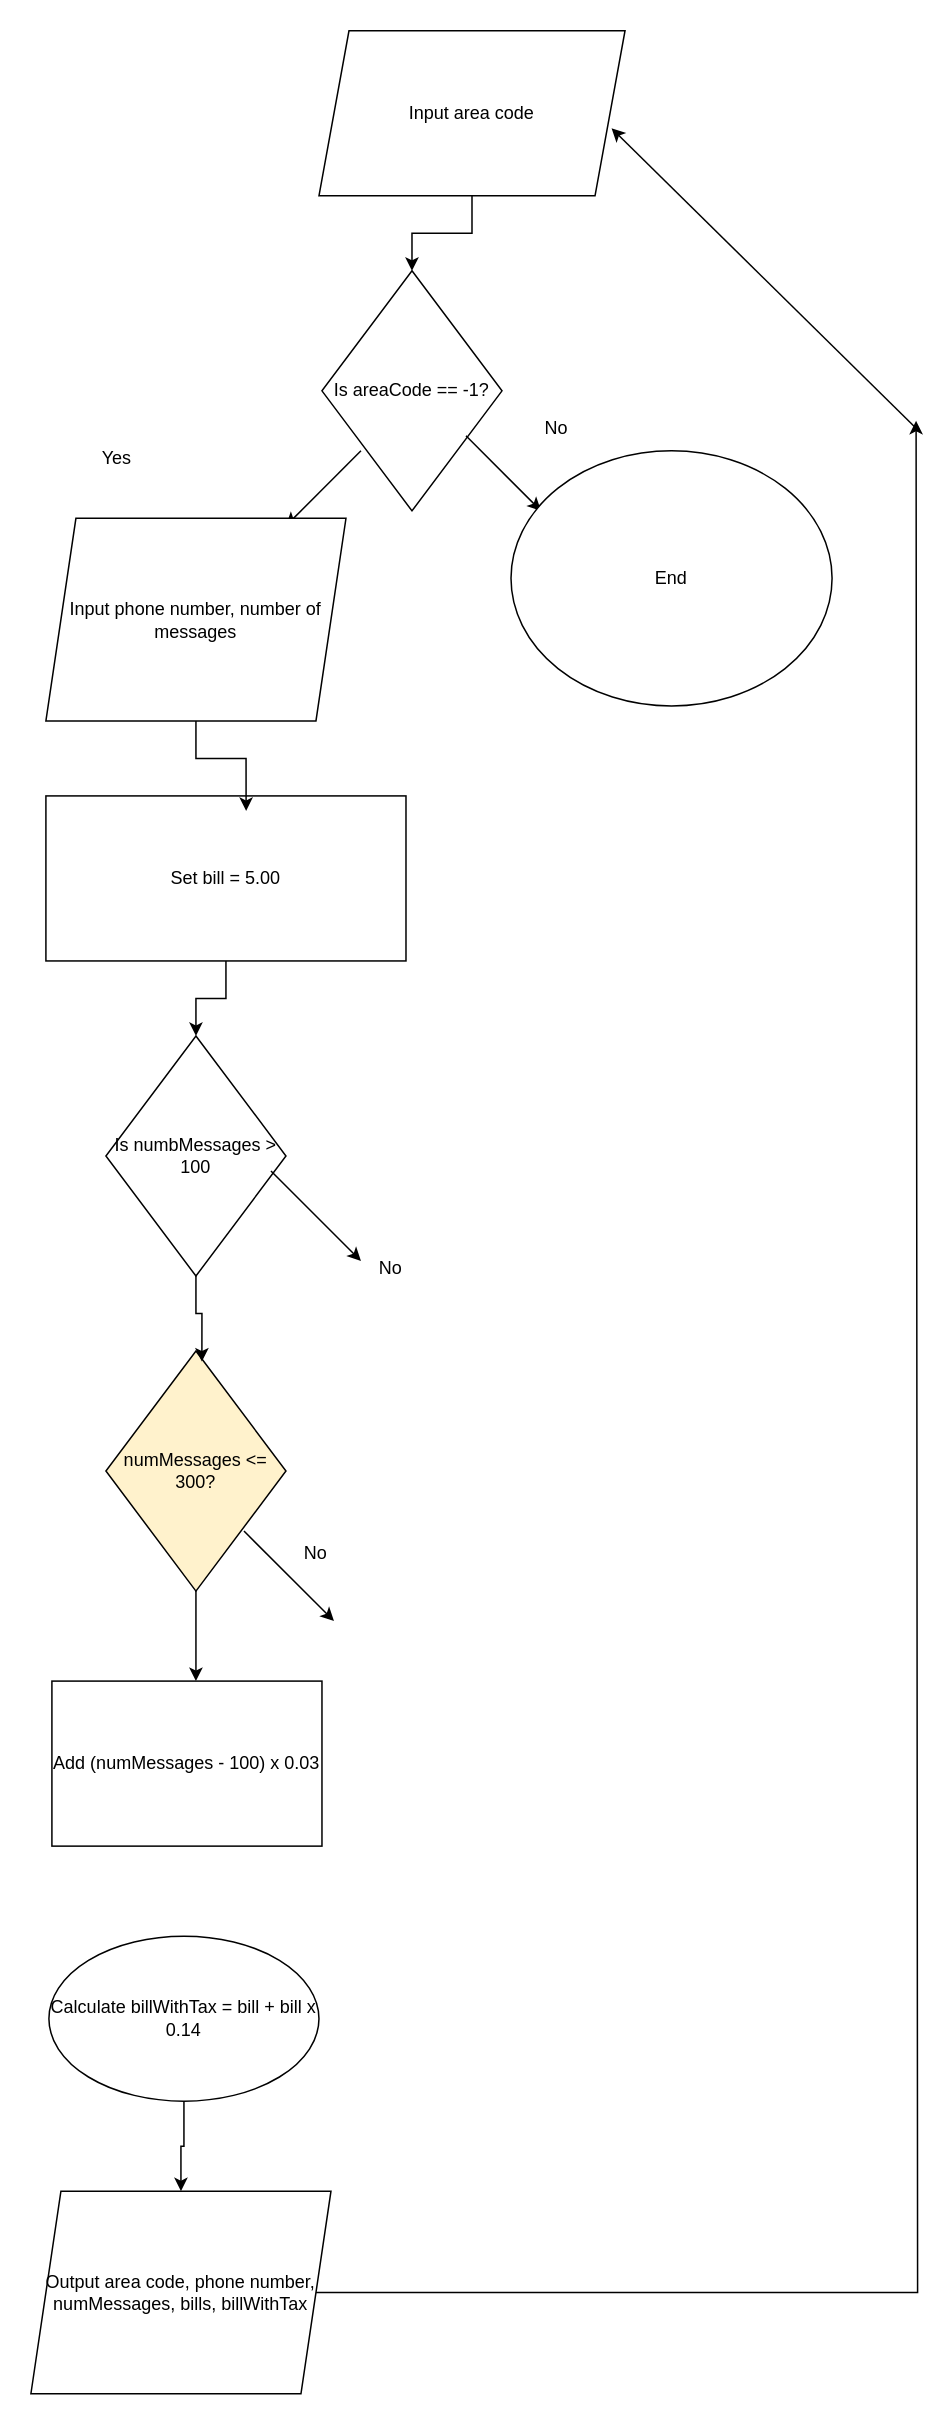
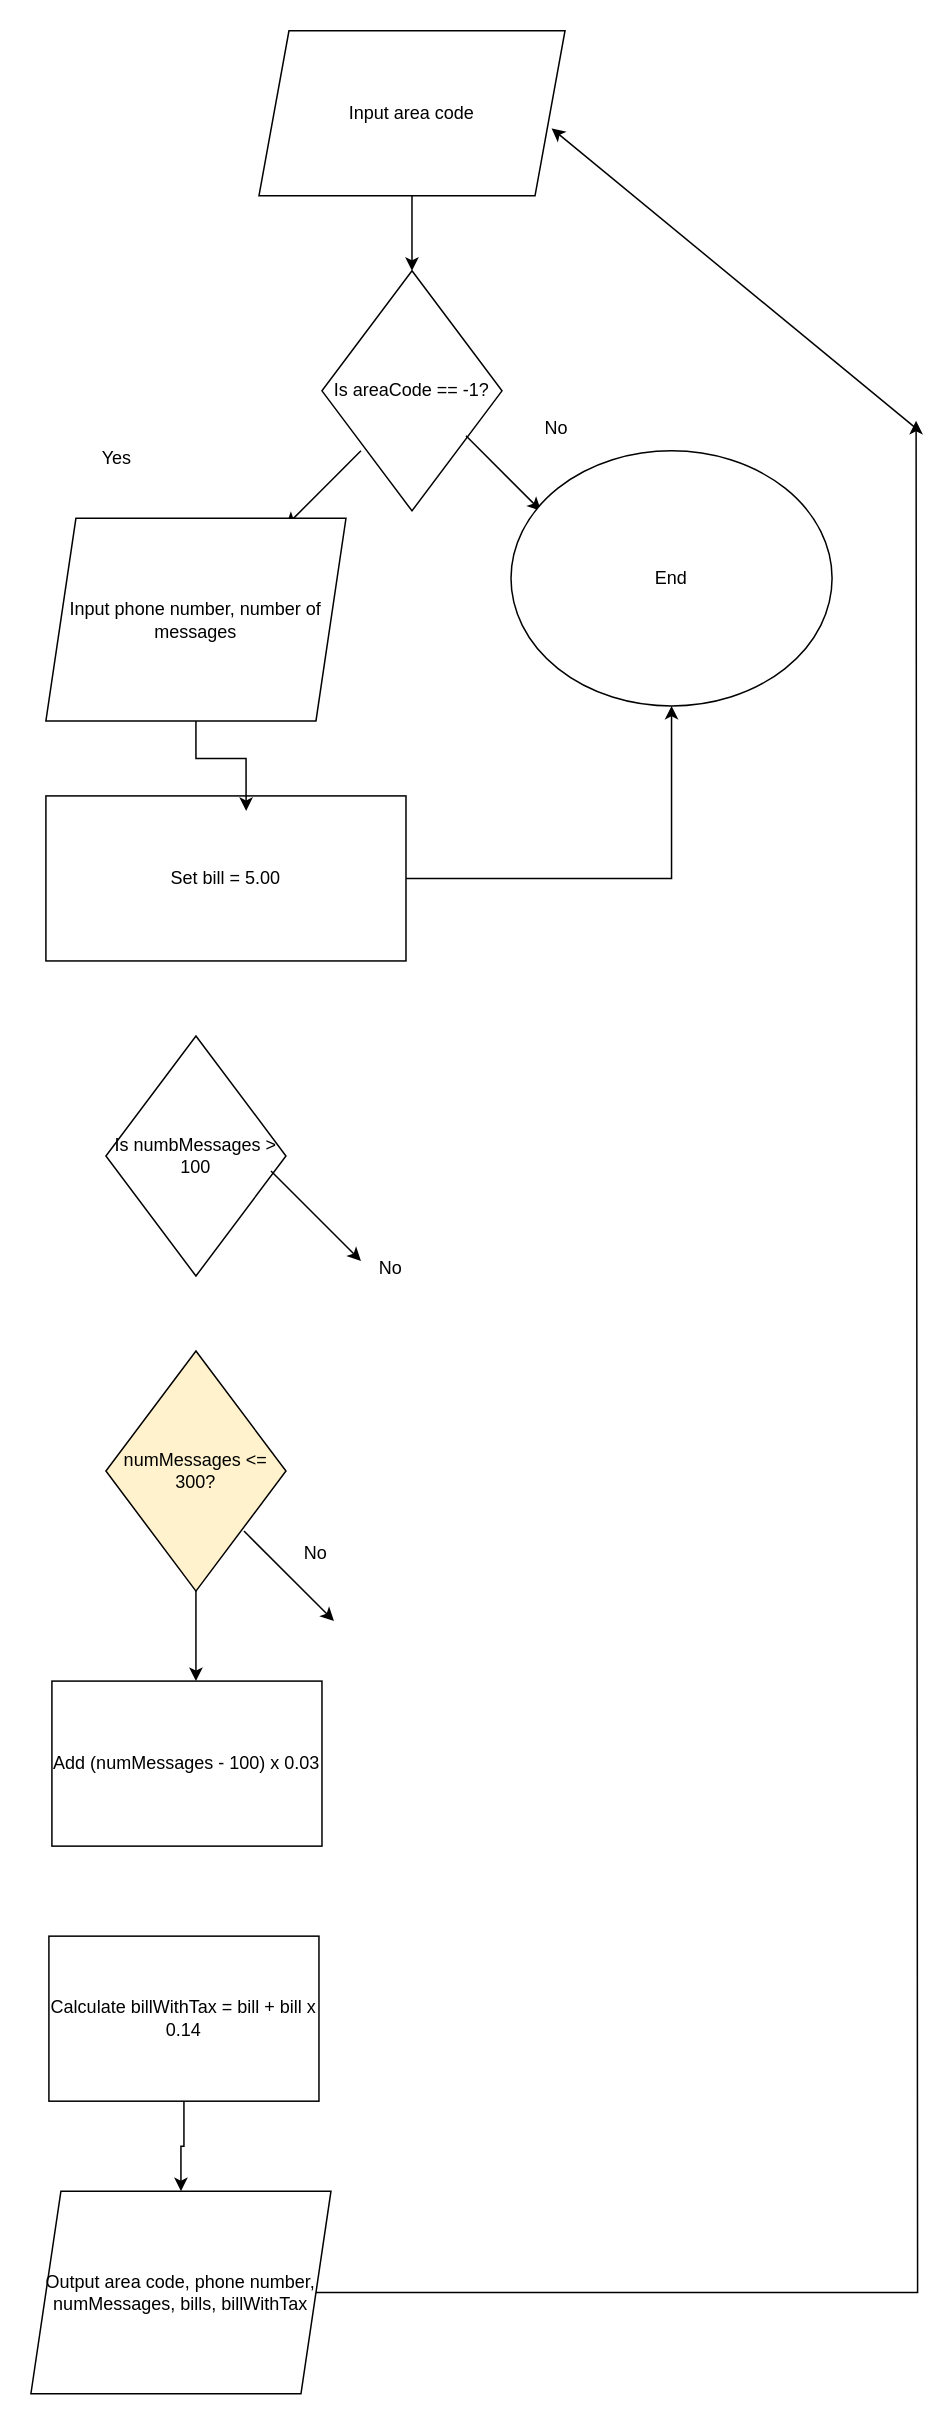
node "Input area code": moved (472, 113) -> (412, 113)
edge "Set bill = 5.00" -> "Is numbMessages > 100": now "Set bill = 5.00" -> "End"
edge "Is numbMessages > 100" -> "numMessages <= 300?": removed
node "Calculate billWithTax = bill + bill x 0.14": shape ellipse -> rectangle
